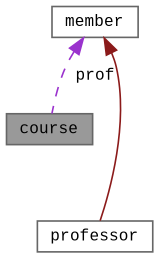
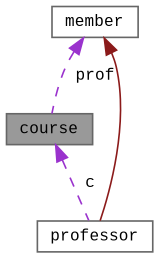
edge "professor" -> "course": added, label "c"
